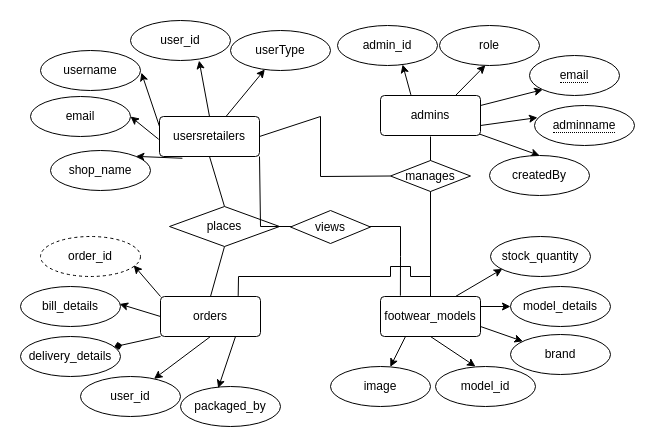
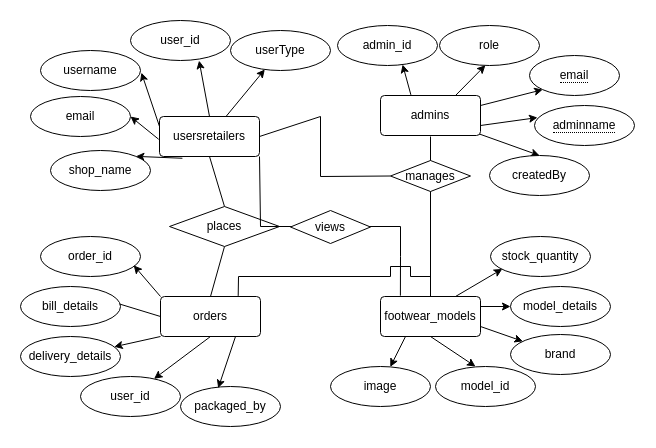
node "order_id": style dashed -> solid
edge "orders" -> "bill_details": arrowhead classic -> none
edge "orders" -> "delivery_details": arrowhead diamond -> classic
